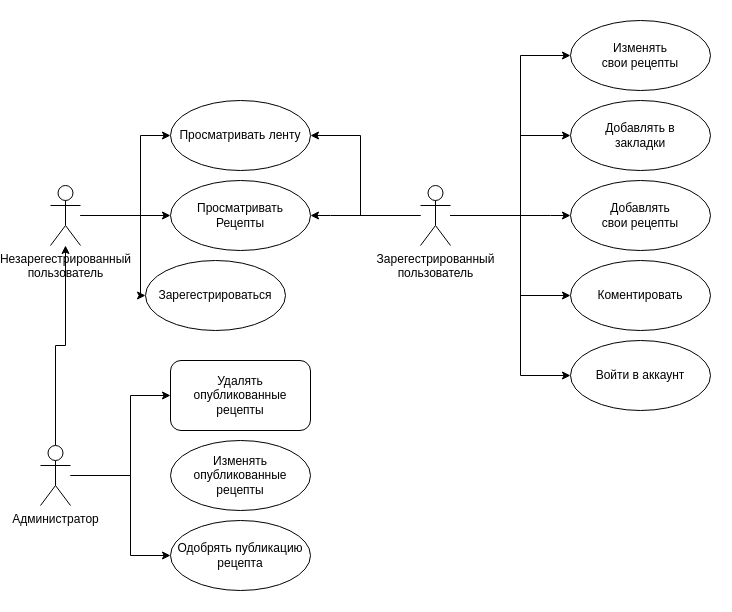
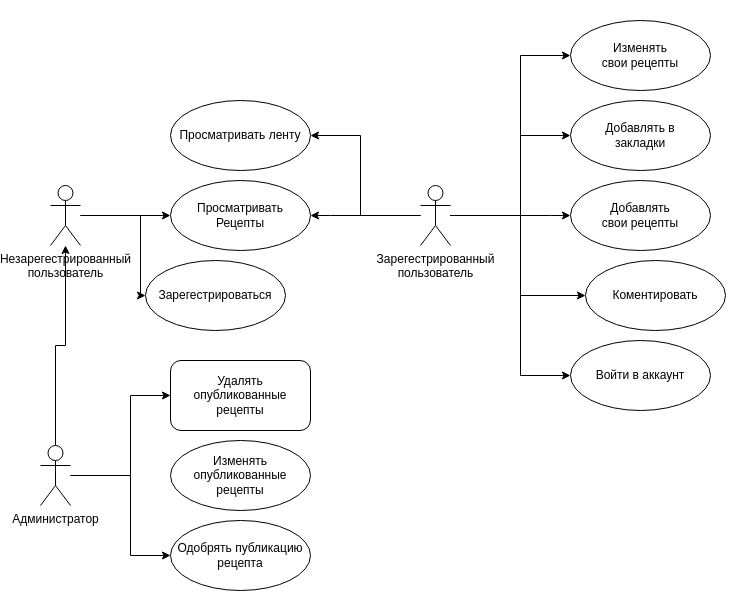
edge "Незарегестрированный пользователь" -> "Просматривать ленту": removed
node "Коментировать": moved (641, 296) -> (656, 296)
